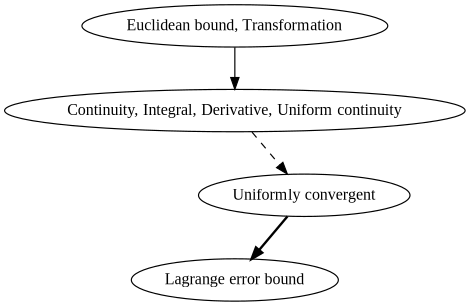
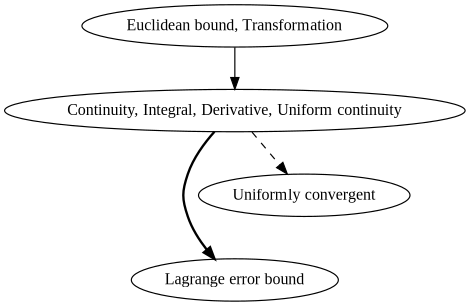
edge "Uniformly convergent" -> "Lagrange error bound": now "Continuity, Integral, Derivative, Uniform continuity" -> "Lagrange error bound"
